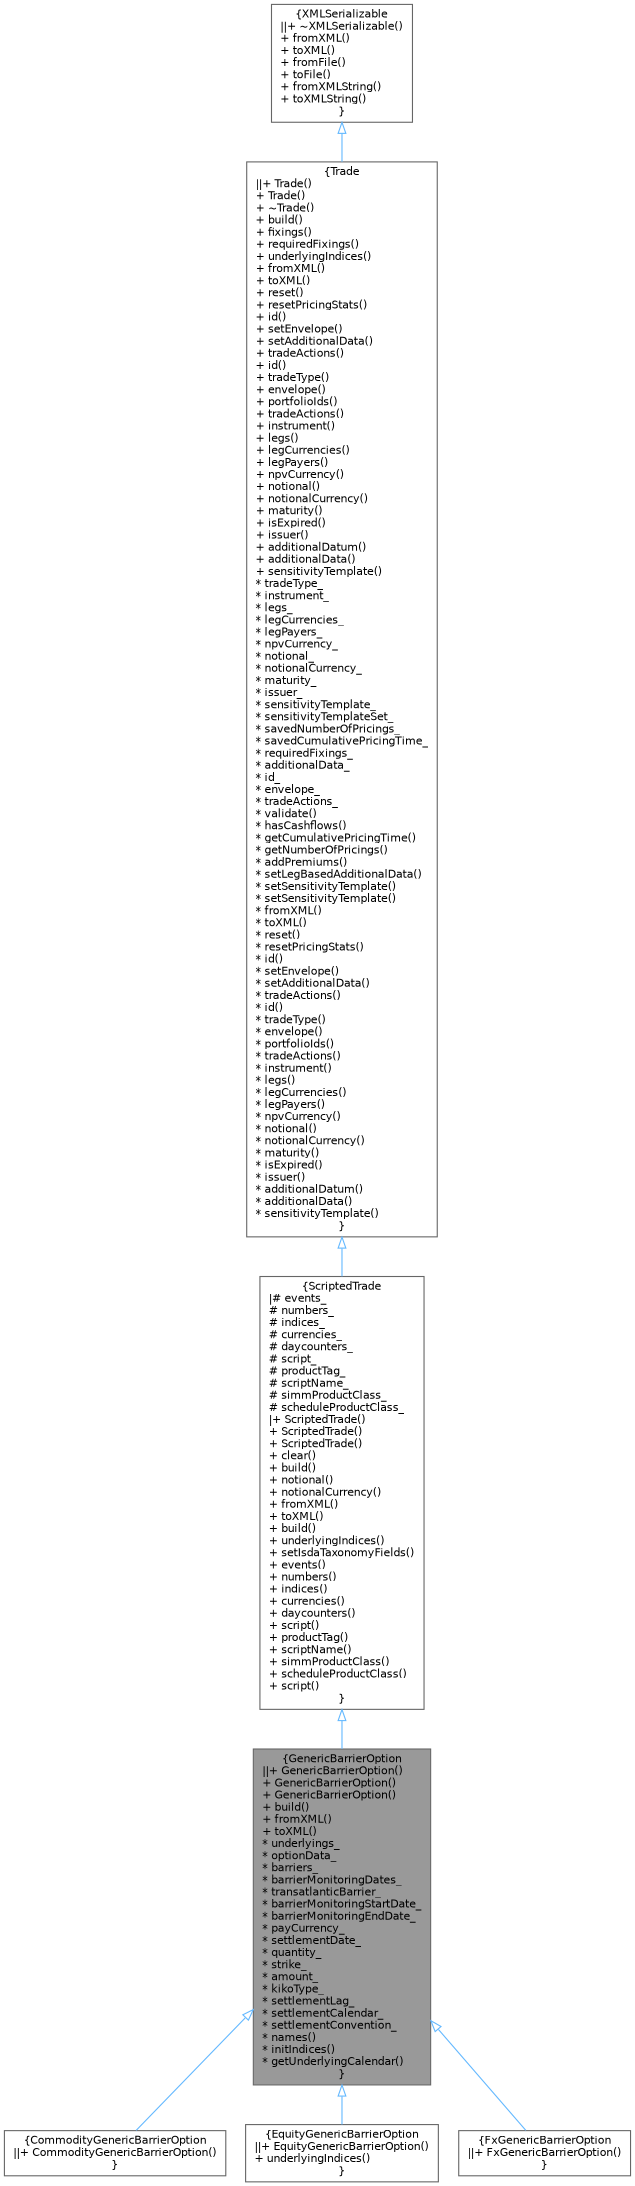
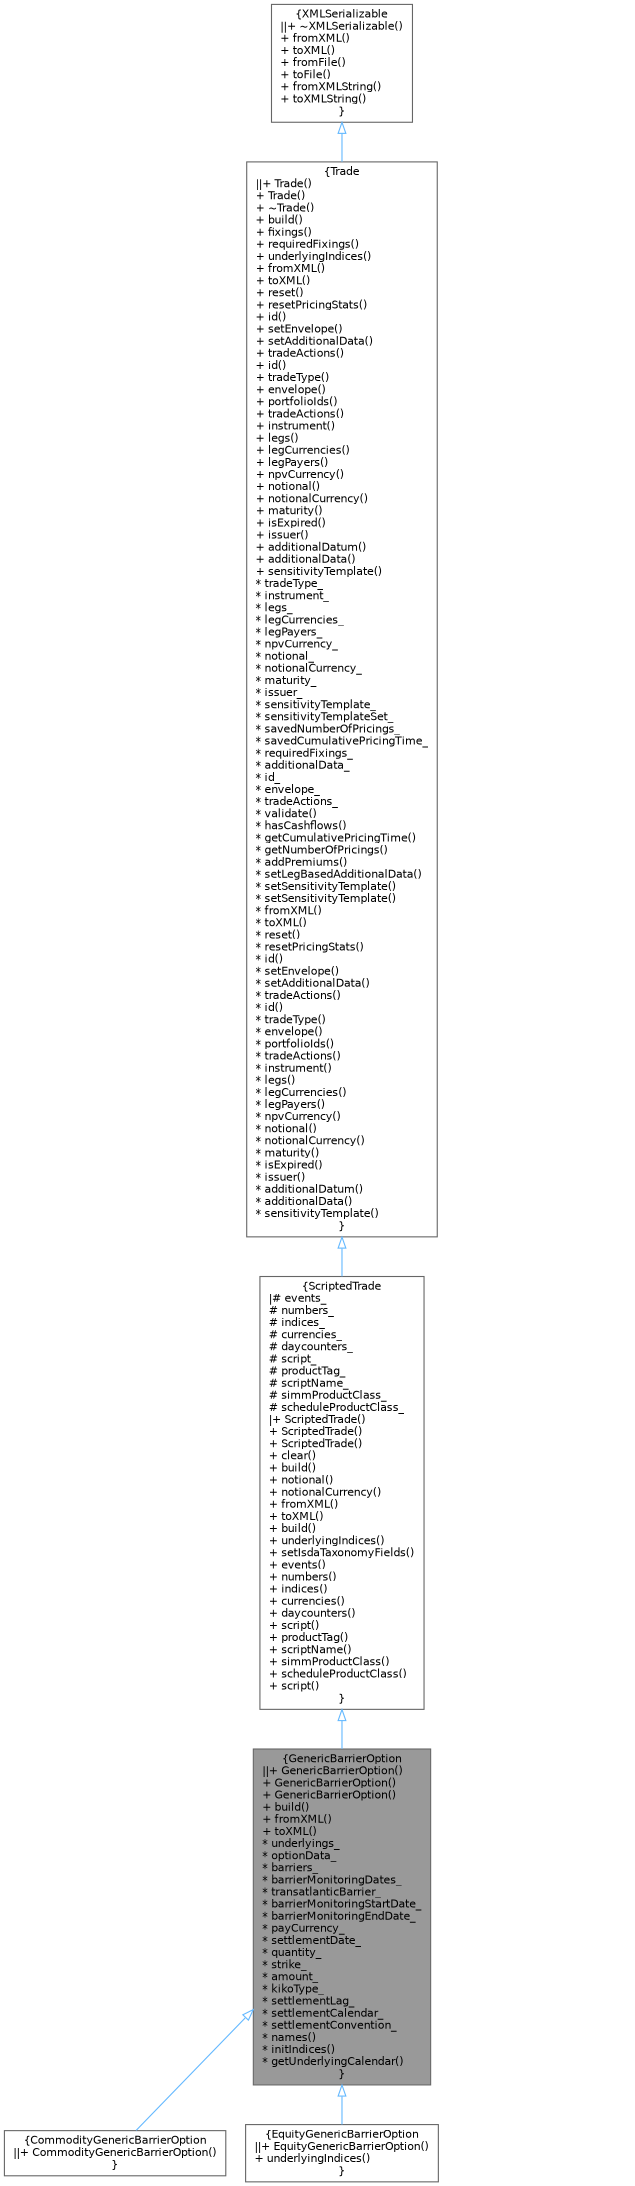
node "{FxGenericBarrierOption ||+ FxGenericBarrierOption() }": removed
